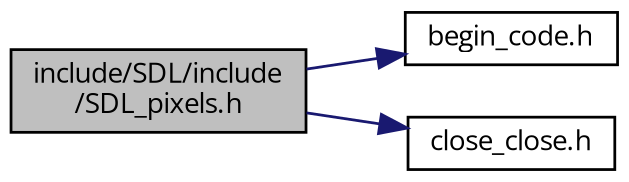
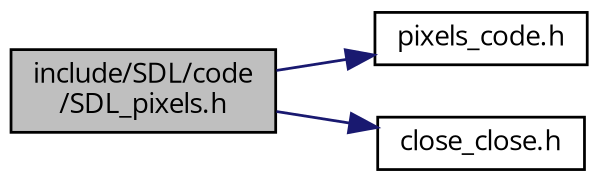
node "begin_code.h": label "begin_code.h" -> "pixels_code.h"
node "include/SDL/include /SDL_pixels.h": label "include/SDL/include /SDL_pixels.h" -> "include/SDL/code /SDL_pixels.h"
